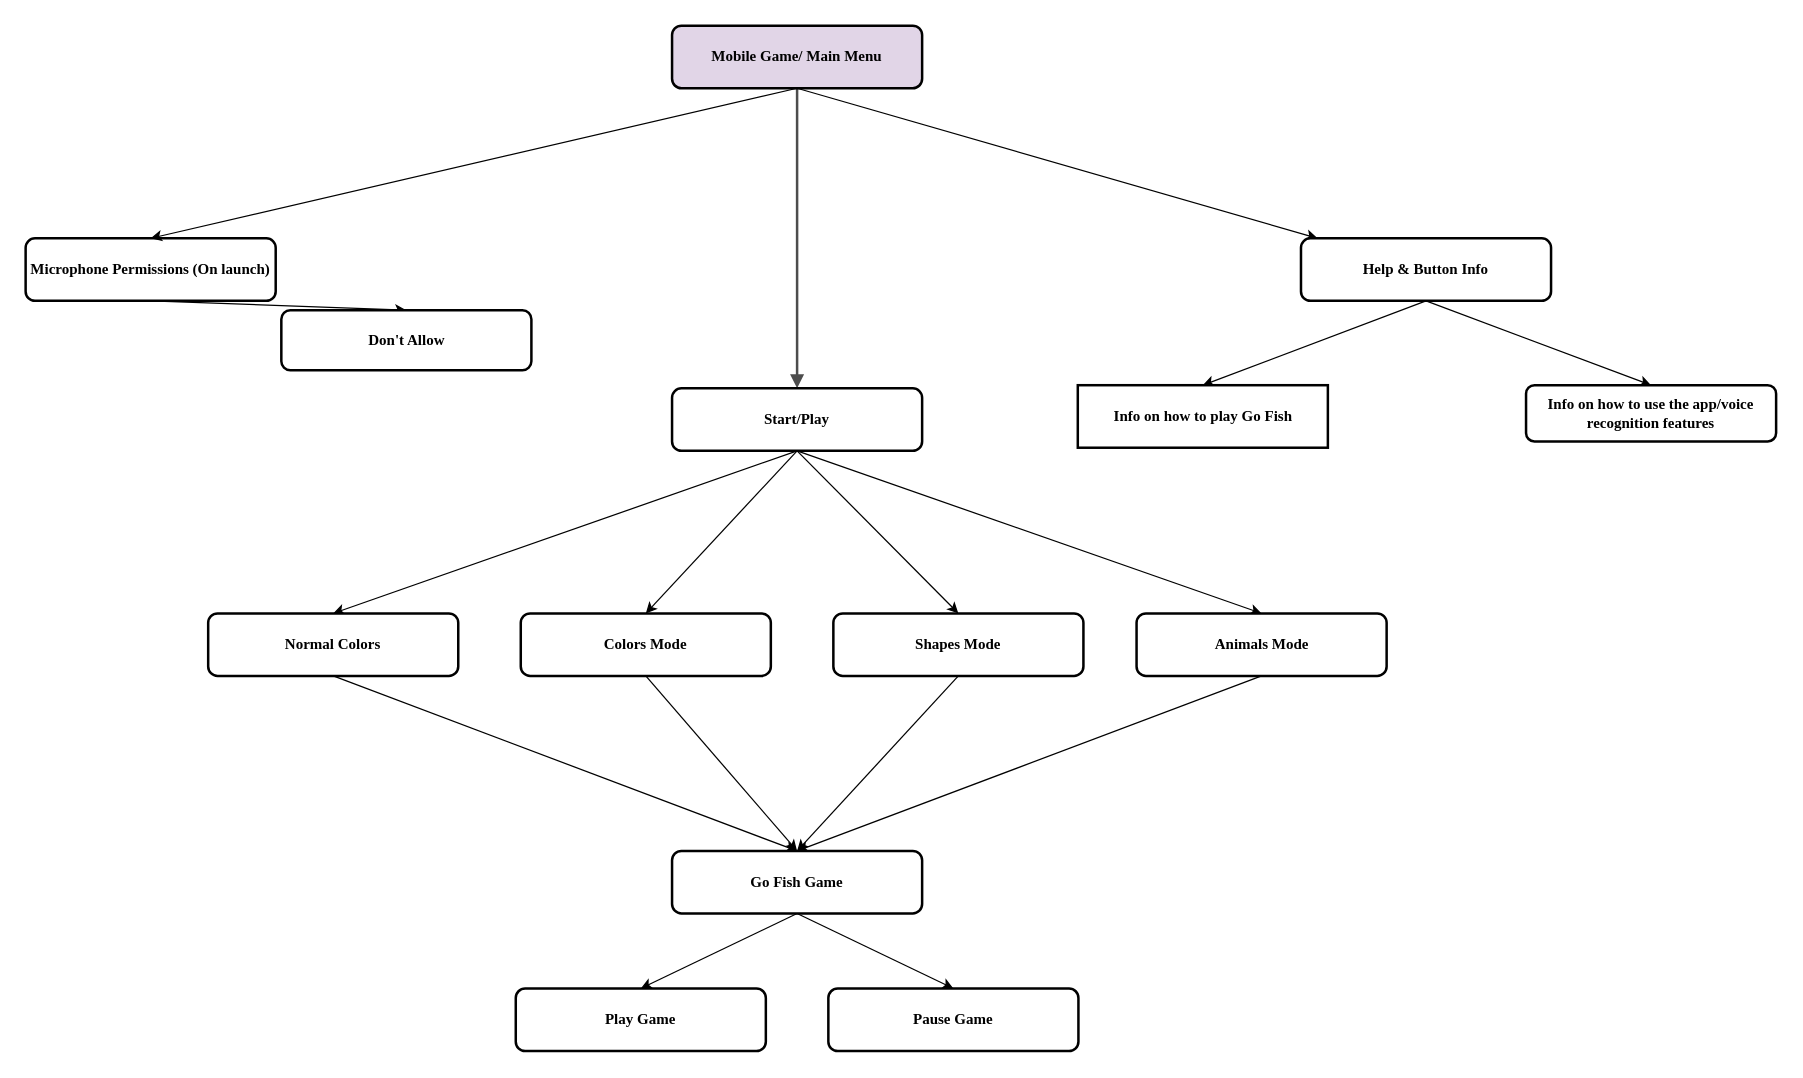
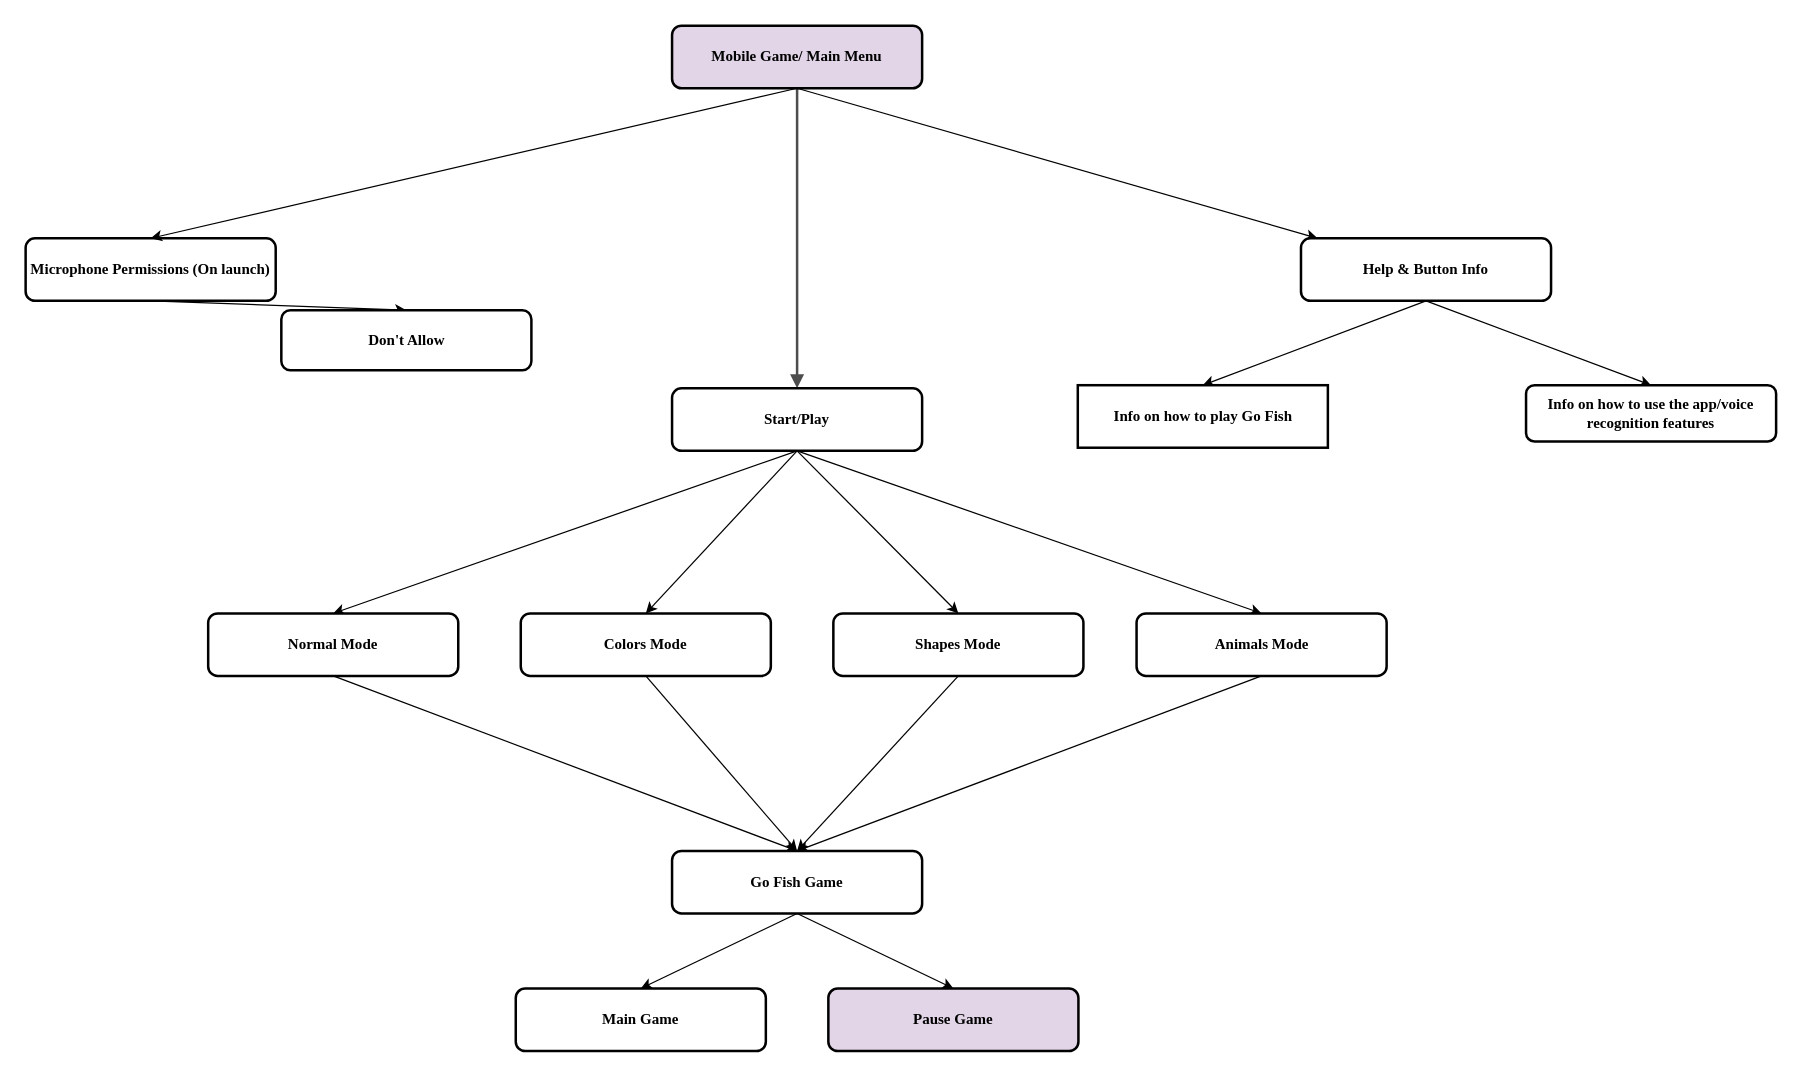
node "Normal Colors": label "Normal Colors" -> "Normal Mode"
node "Play Game": label "Play Game" -> "Main Game"
node "Pause Game": fillcolor #ffffff -> #e1d5e7
